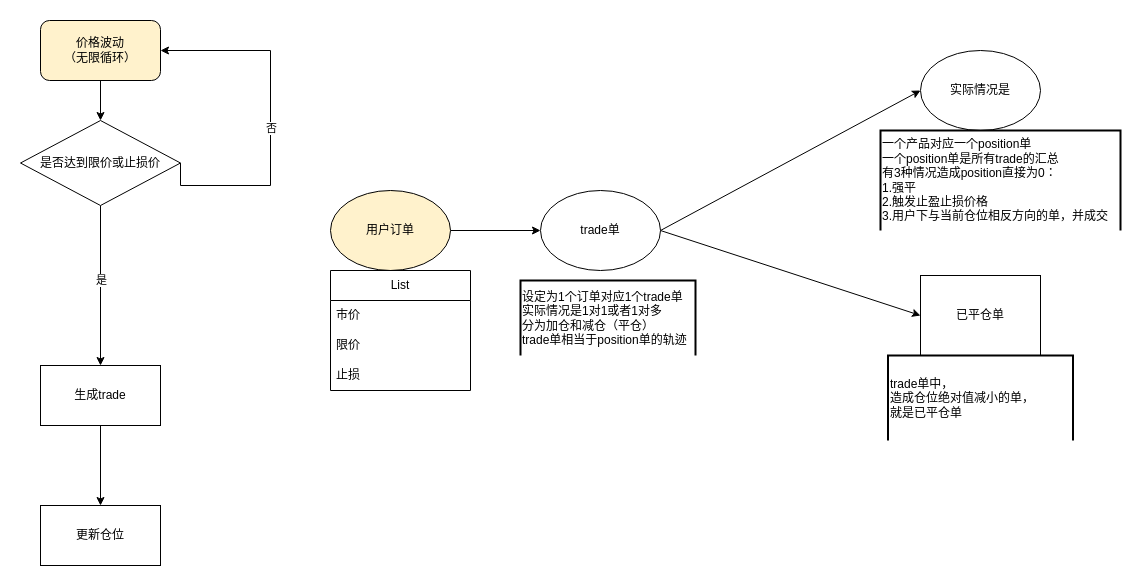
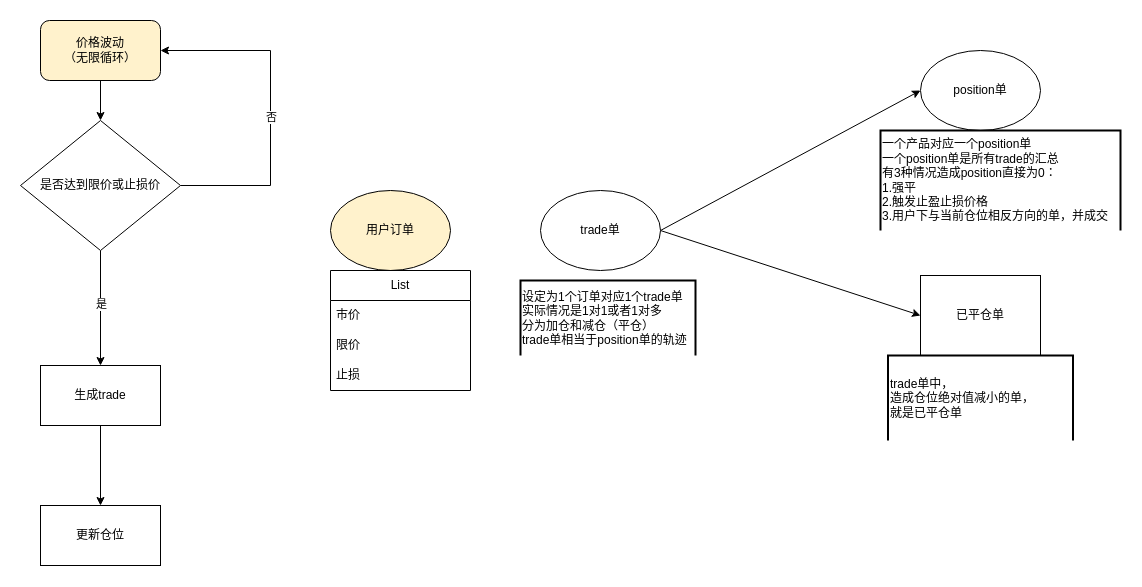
node "实际情况是": label "实际情况是" -> "position单"
node "是否达到限价或止损价": size 160x85 -> 160x130
edge "用户订单" -> "trade单": removed
